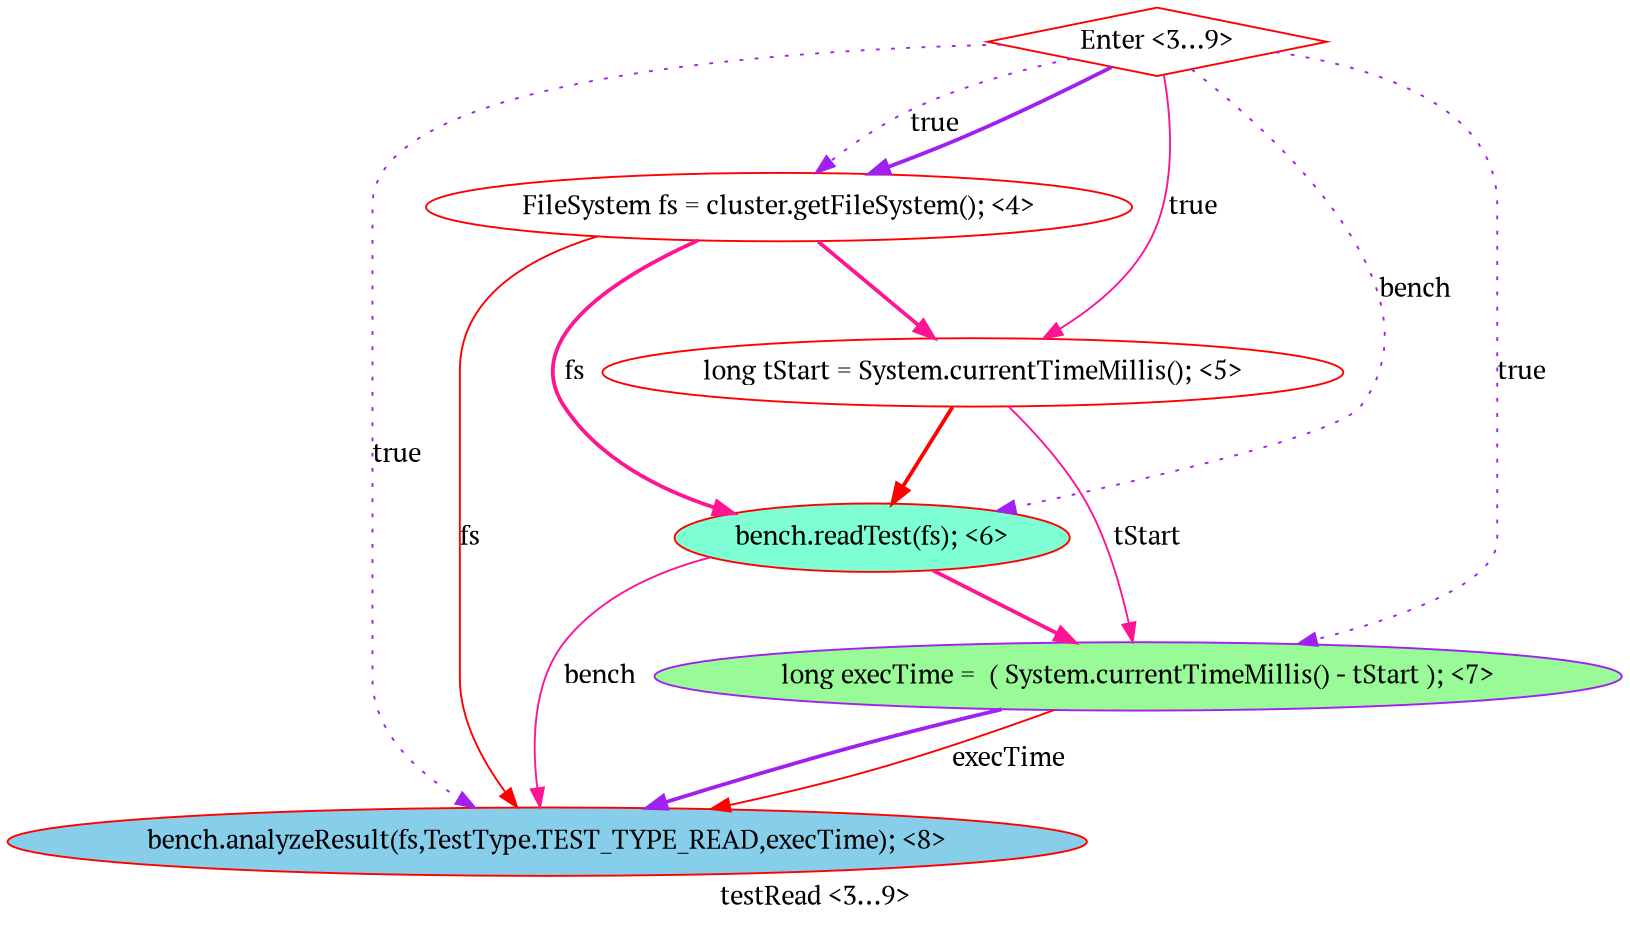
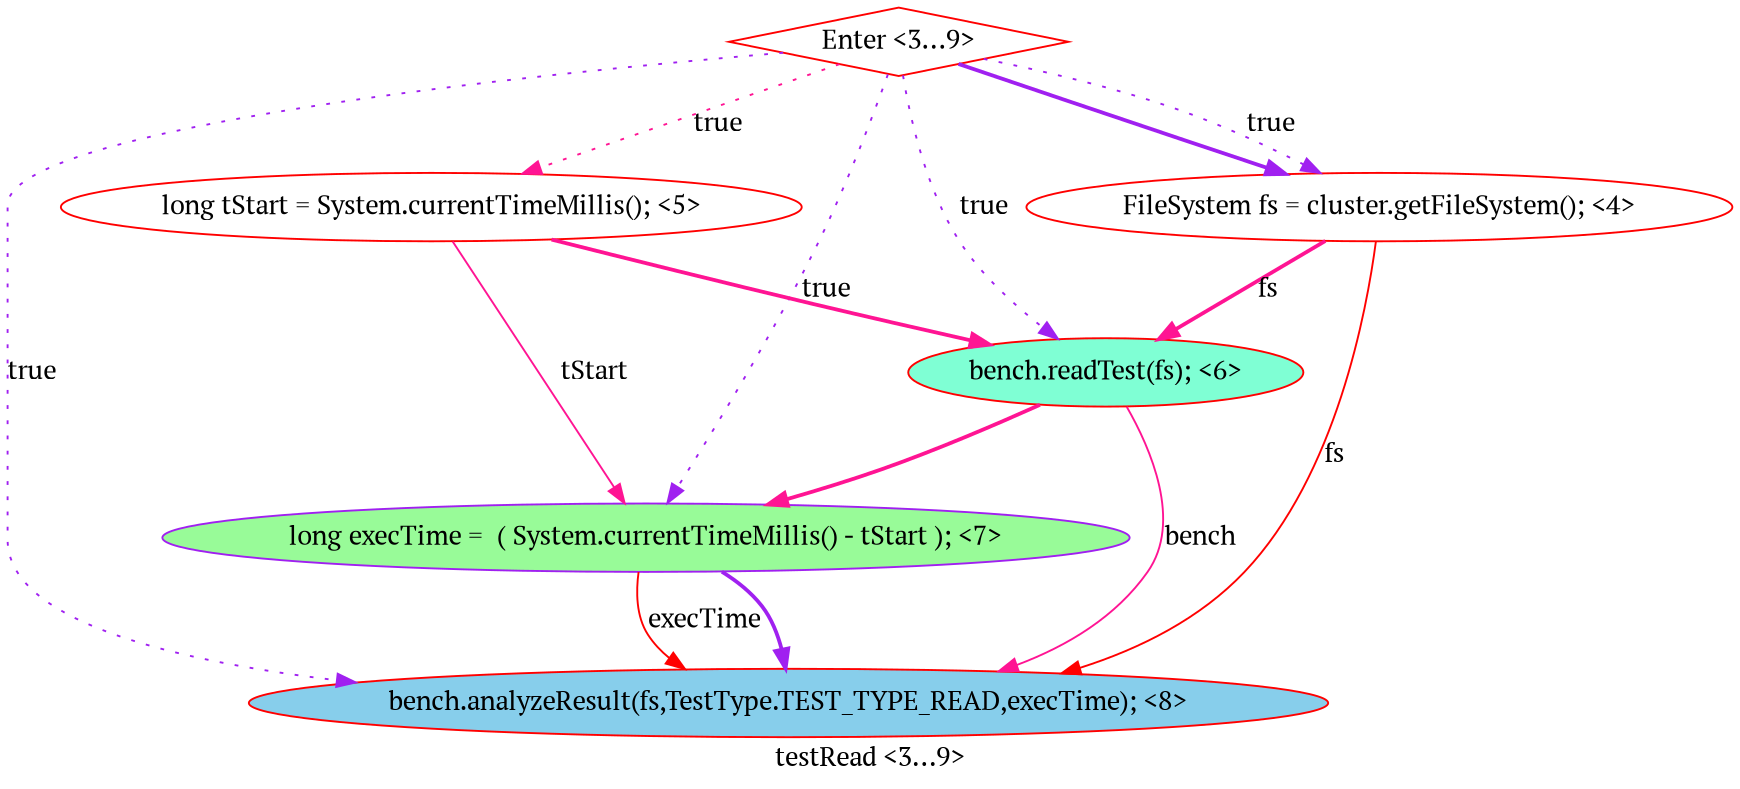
edge "Enter <3...9>" -> "long tStart = System.currentTimeMillis(); <5>": style solid -> dotted
edge "FileSystem fs = cluster.getFileSystem(); <4>" -> "long tStart = System.currentTimeMillis(); <5>": removed
edge "Enter <3...9>" -> "bench.readTest(fs); <6>": label "bench" -> "true"
edge "long tStart = System.currentTimeMillis(); <5>" -> "bench.readTest(fs); <6>": color red -> deeppink
